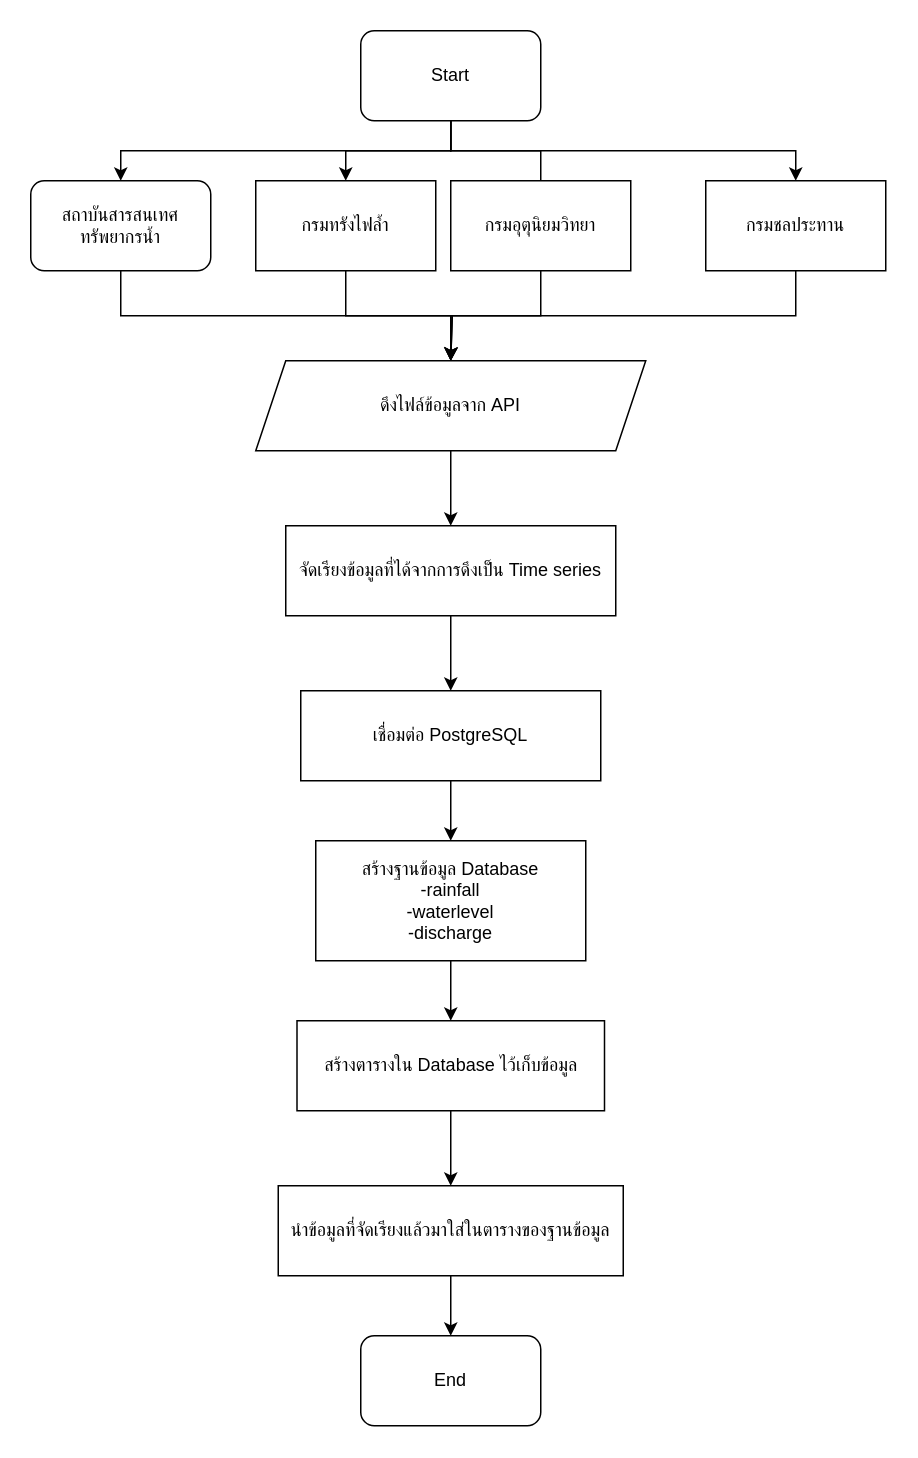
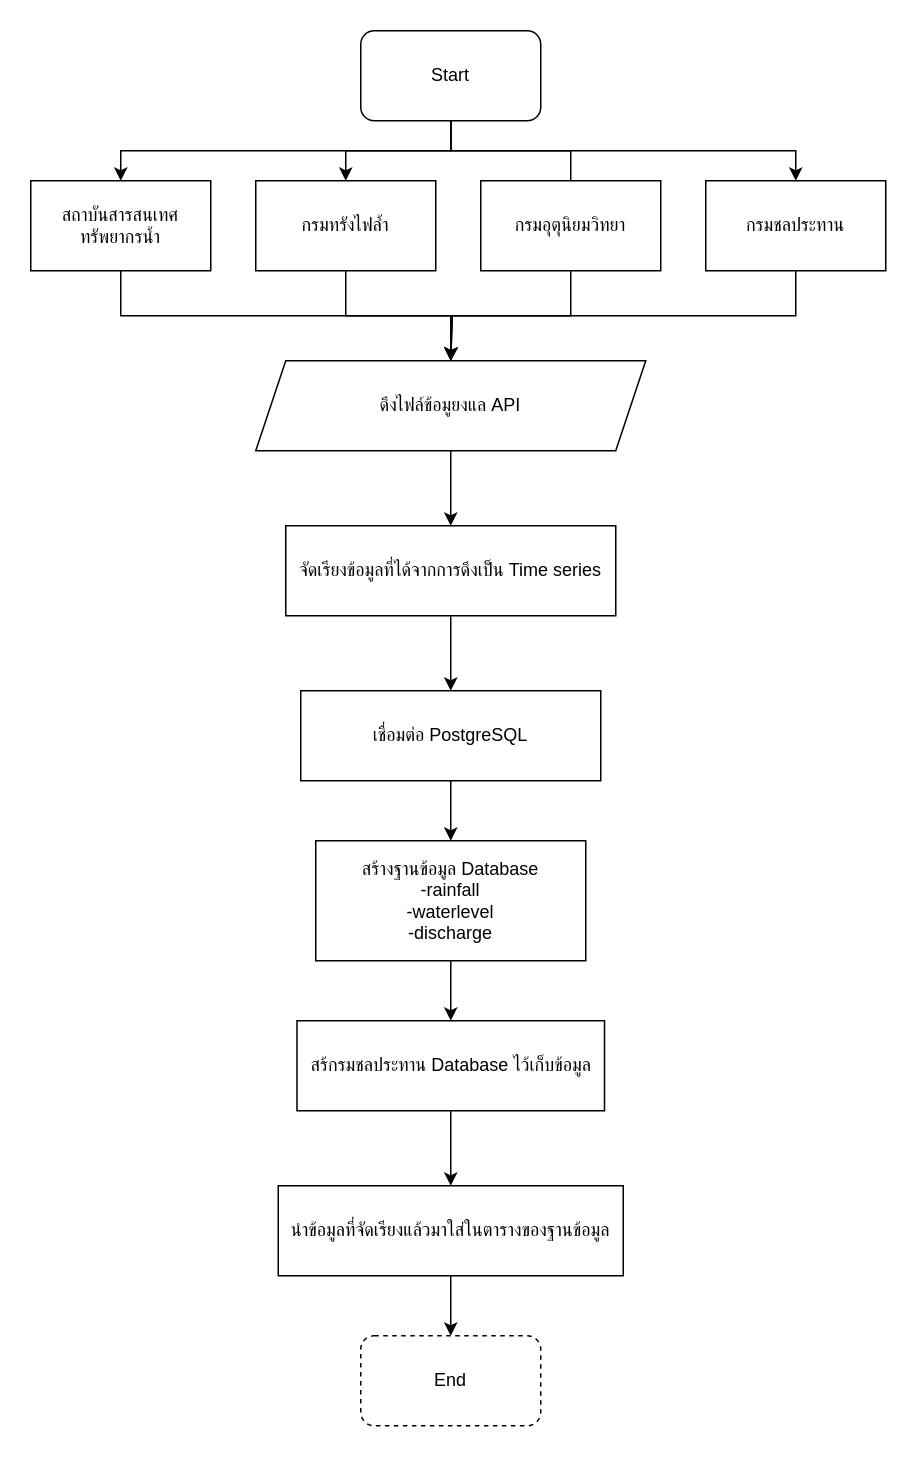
node "สถาบันสารสนเทศทรัพยากรน้ำ": shape rounded rectangle -> rectangle
node "กรมอุตุนิยมวิทยา": moved (541, 226) -> (571, 226)
node "ดึงไฟล์ข้อมูลจาก API": label "ดึงไฟล์ข้อมูลจาก API" -> "ดึงไฟล์ข้อมูยงแล API"
node "สร้างตารางใน Database ไว้เก็บข้อมูล": label "สร้างตารางใน Database ไว้เก็บข้อมูล" -> "สร้กรมชลประทาน Database ไว้เก็บข้อมูล"
node "End": style solid -> dashed
